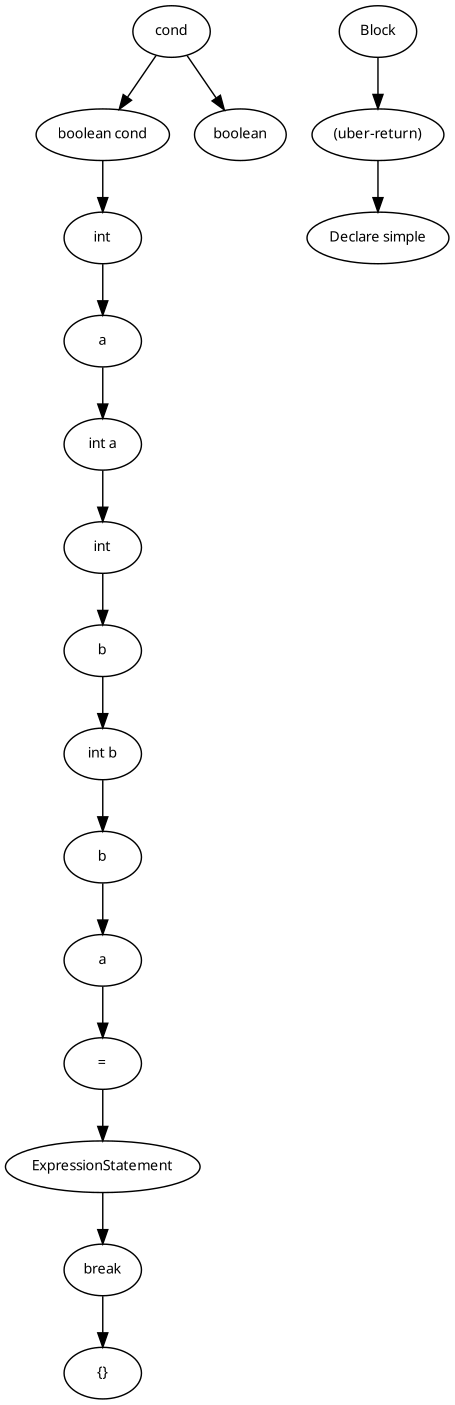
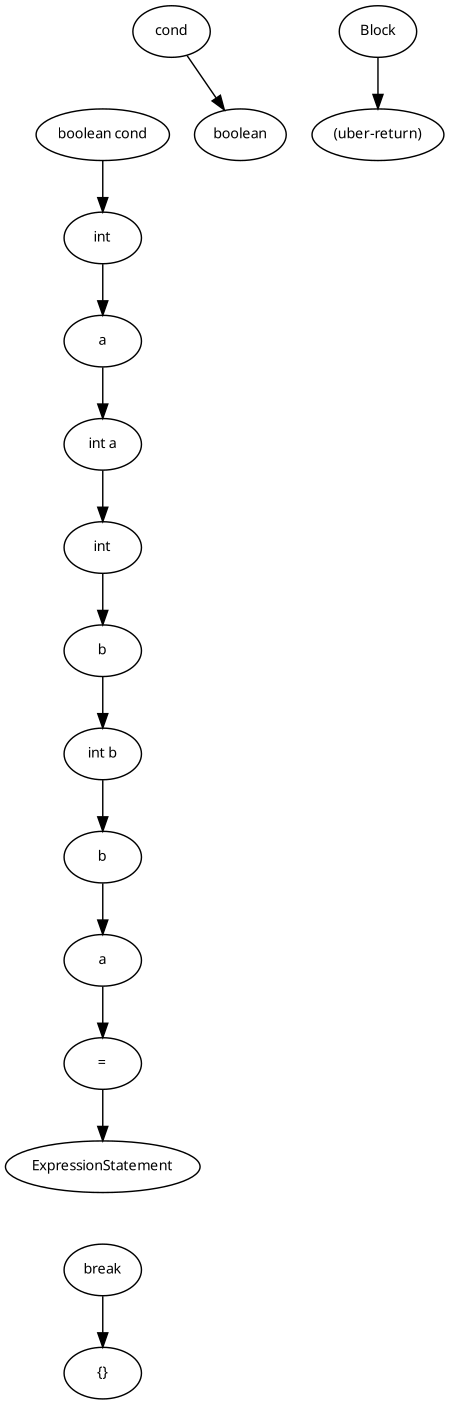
edge "cond" -> "boolean cond": removed
node "Declare simple": removed
edge "ExpressionStatement" -> "break": removed
